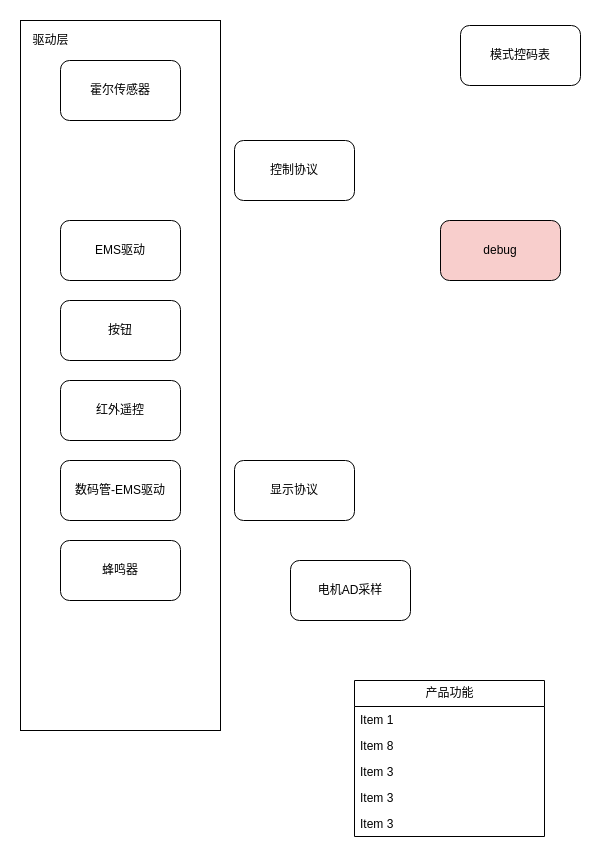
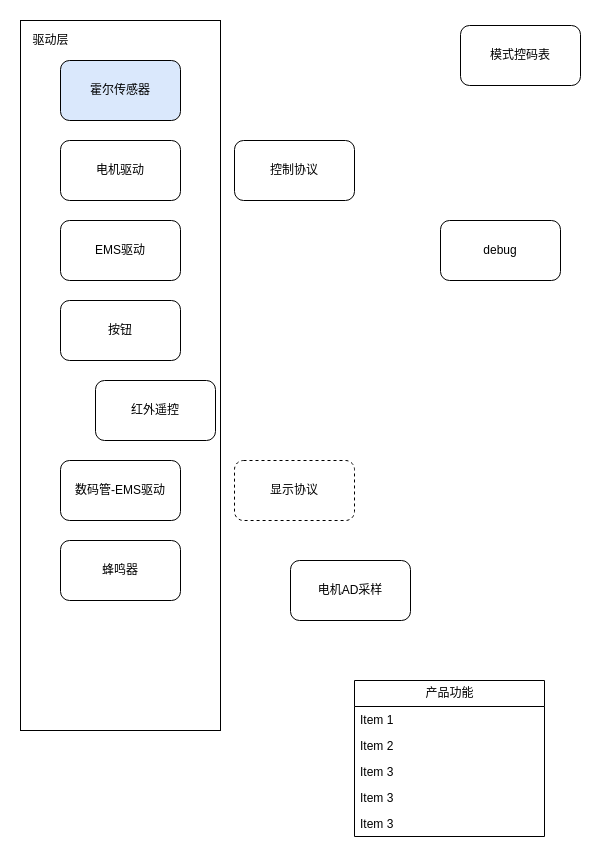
node "霍尔传感器": fillcolor #ffffff -> #dae8fc
node "电机驱动": added
node "debug": fillcolor #f8cecc -> #ffffff
node "红外遥控": moved (121, 411) -> (156, 411)
node "显示协议": style solid -> dashed
node "Item 8": label "Item 8" -> "Item 2"
